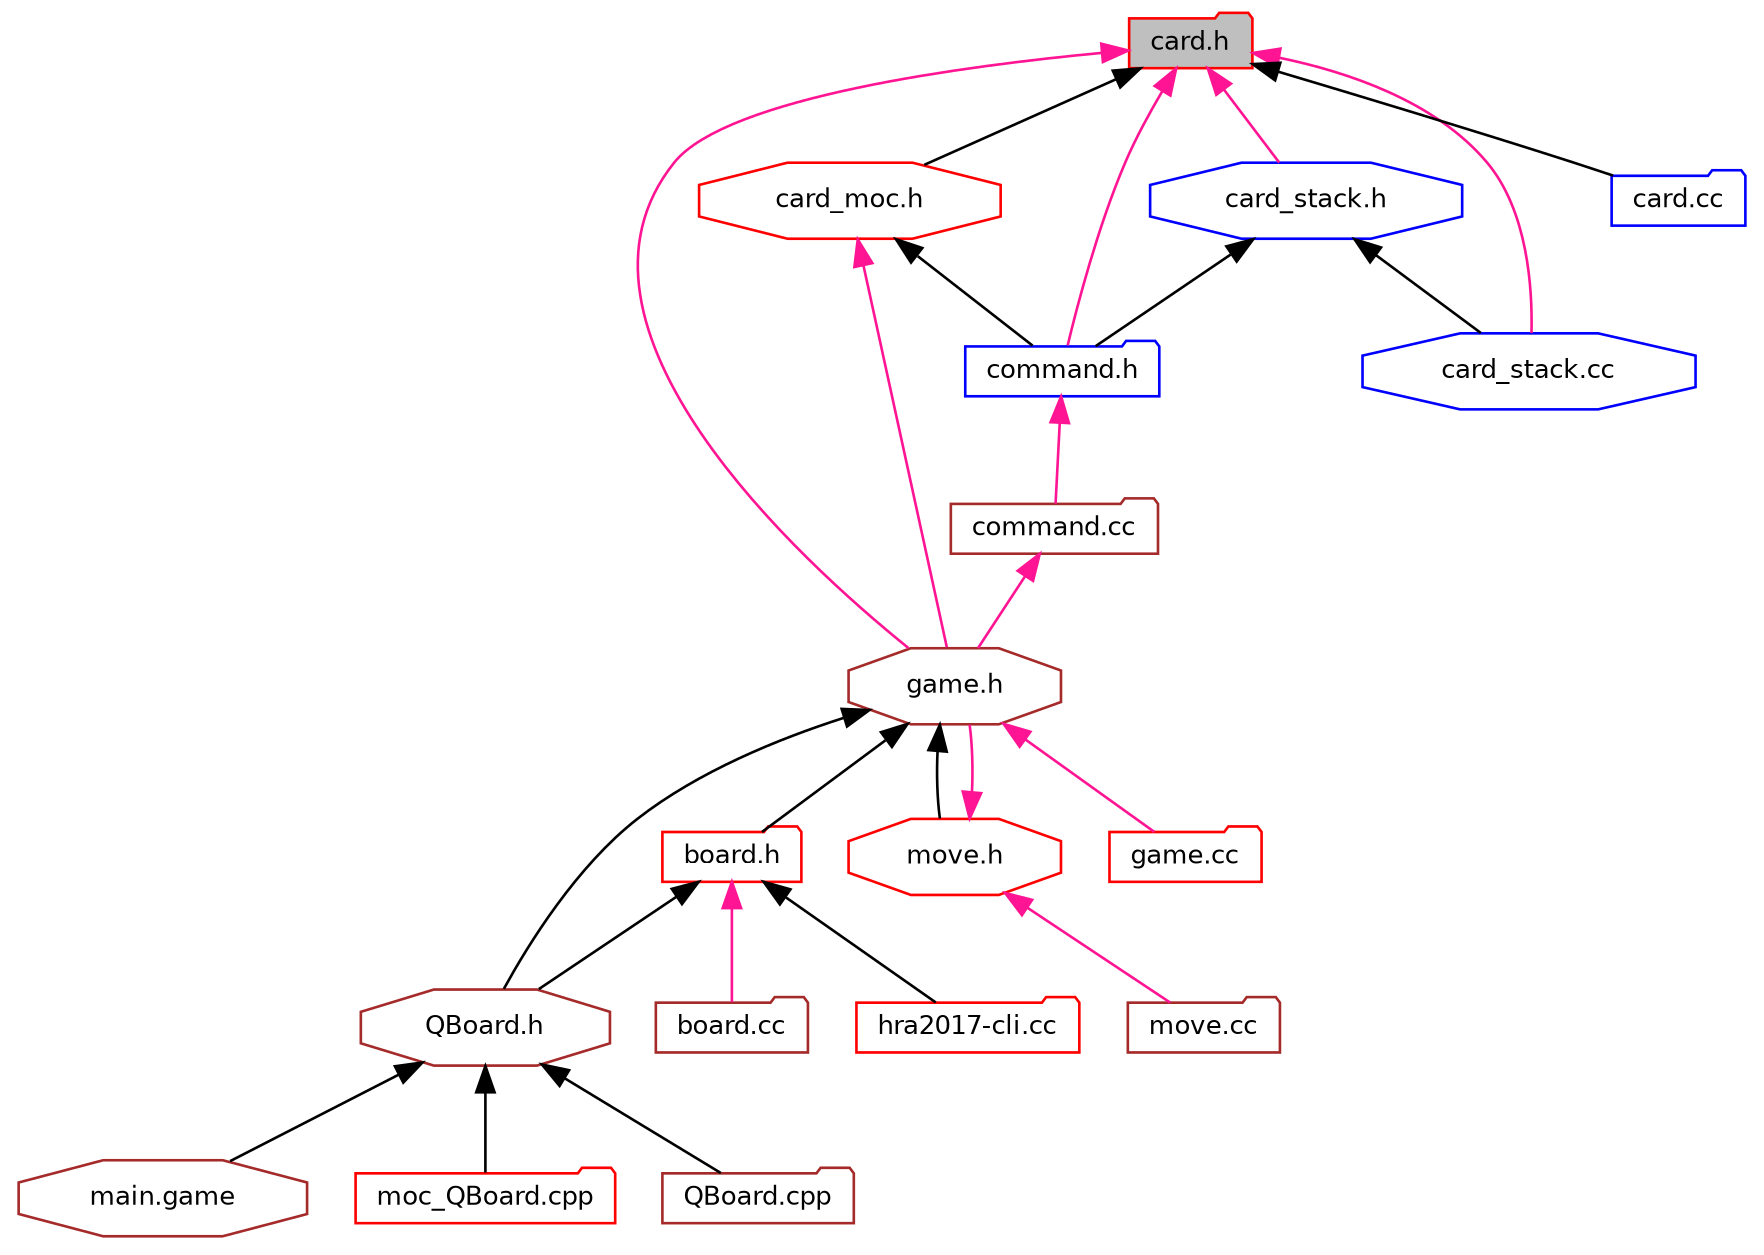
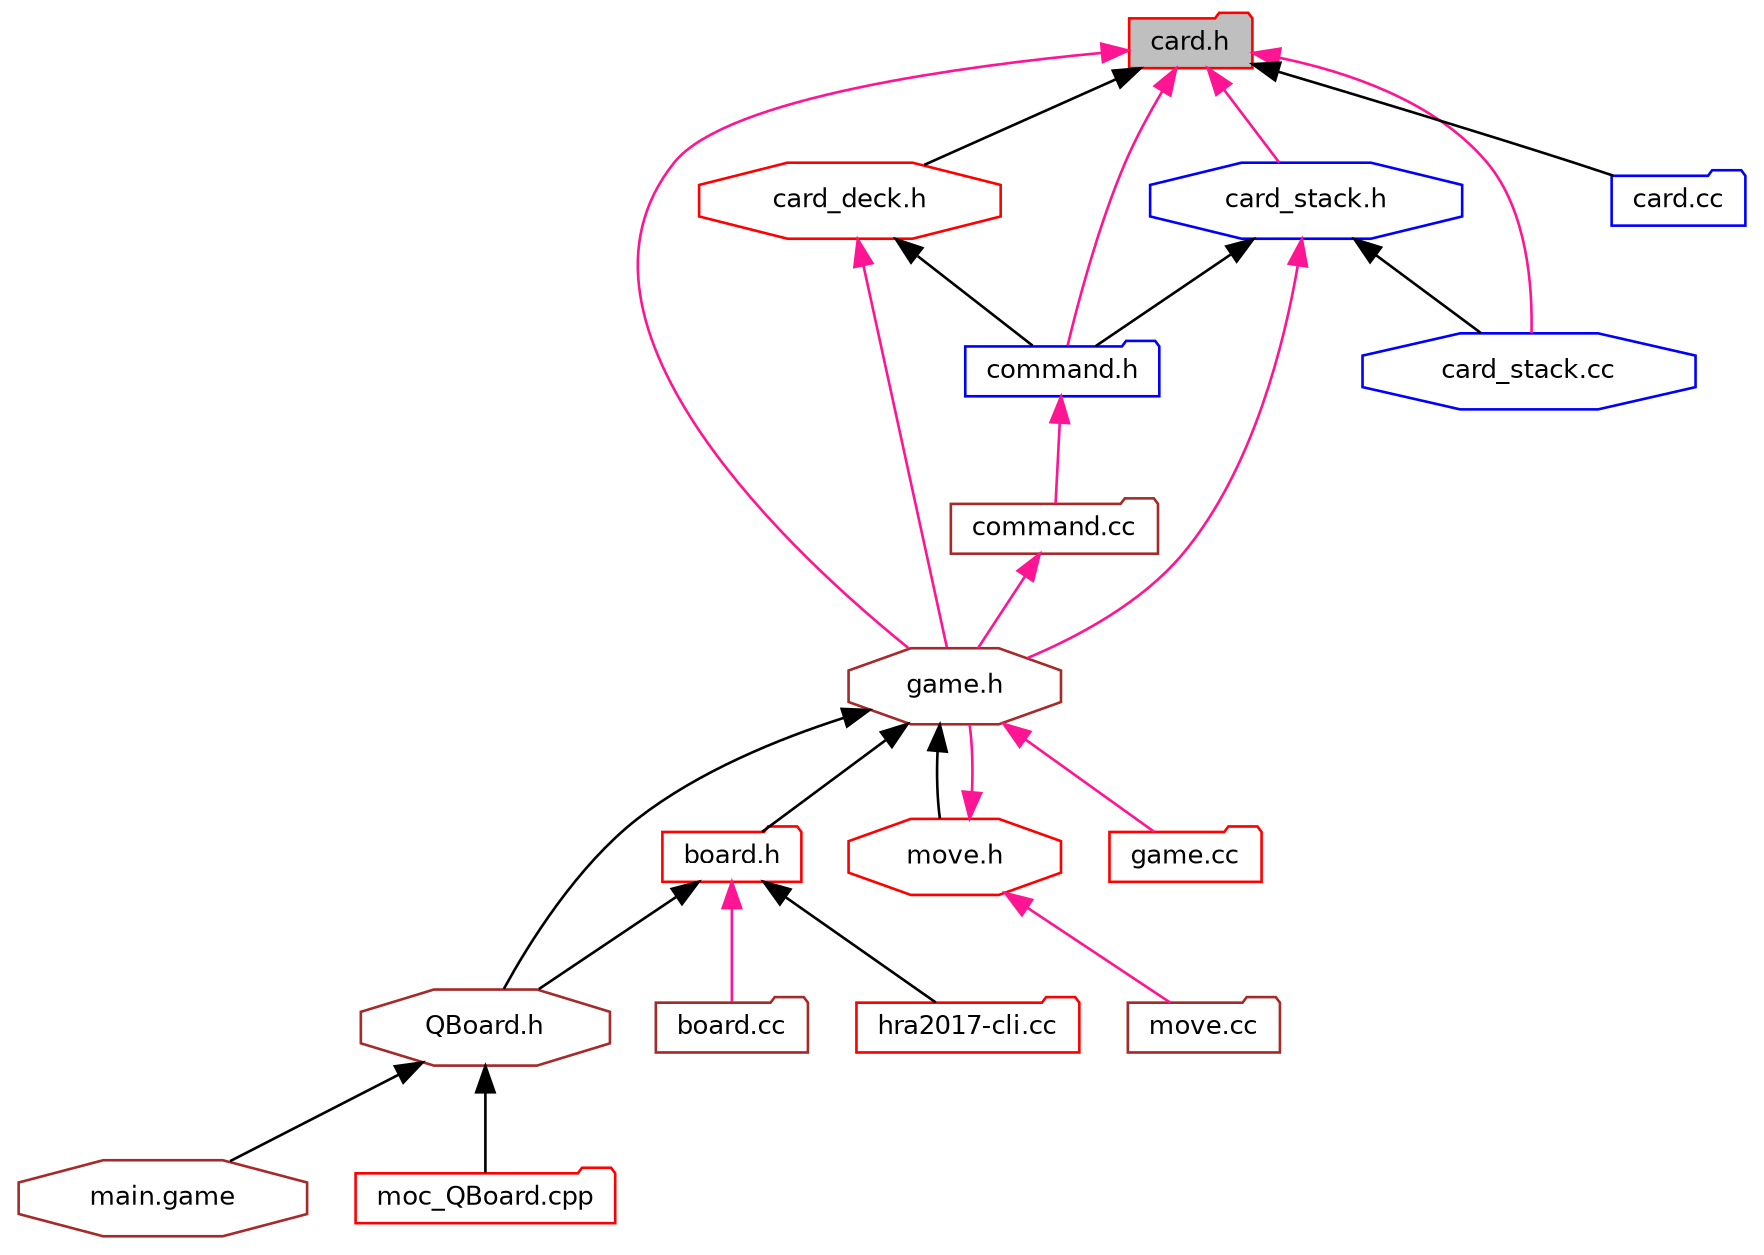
node "card_moc.h": label "card_moc.h" -> "card_deck.h"
edge "game.h" -> "card_stack.h": added
node "QBoard.cpp": removed
